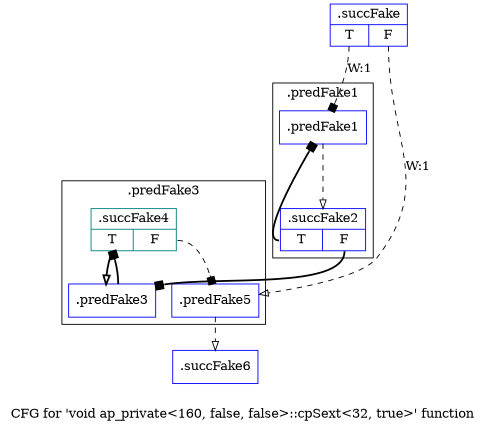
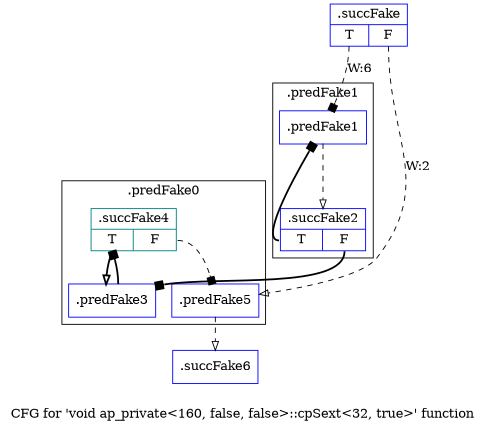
edge ".succFake" -> ".predFake1": label "W:1" -> "W:6"
edge ".succFake" -> ".predFake5": label "W:1" -> "W:2"
cluster ".predFake3": label ".predFake3" -> ".predFake0"
